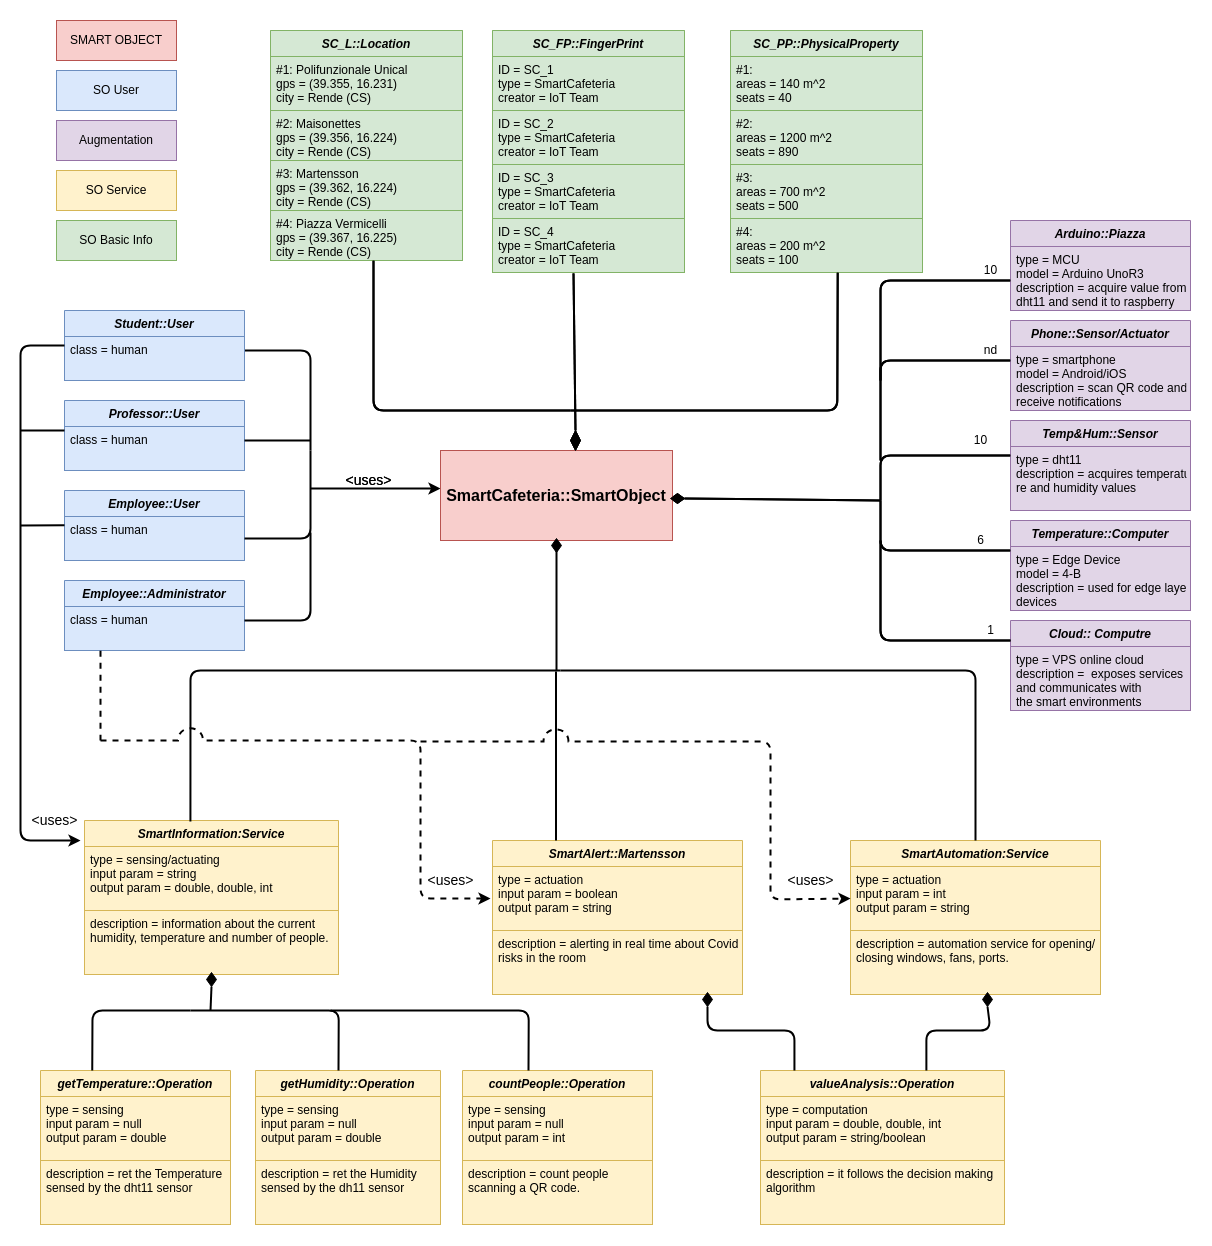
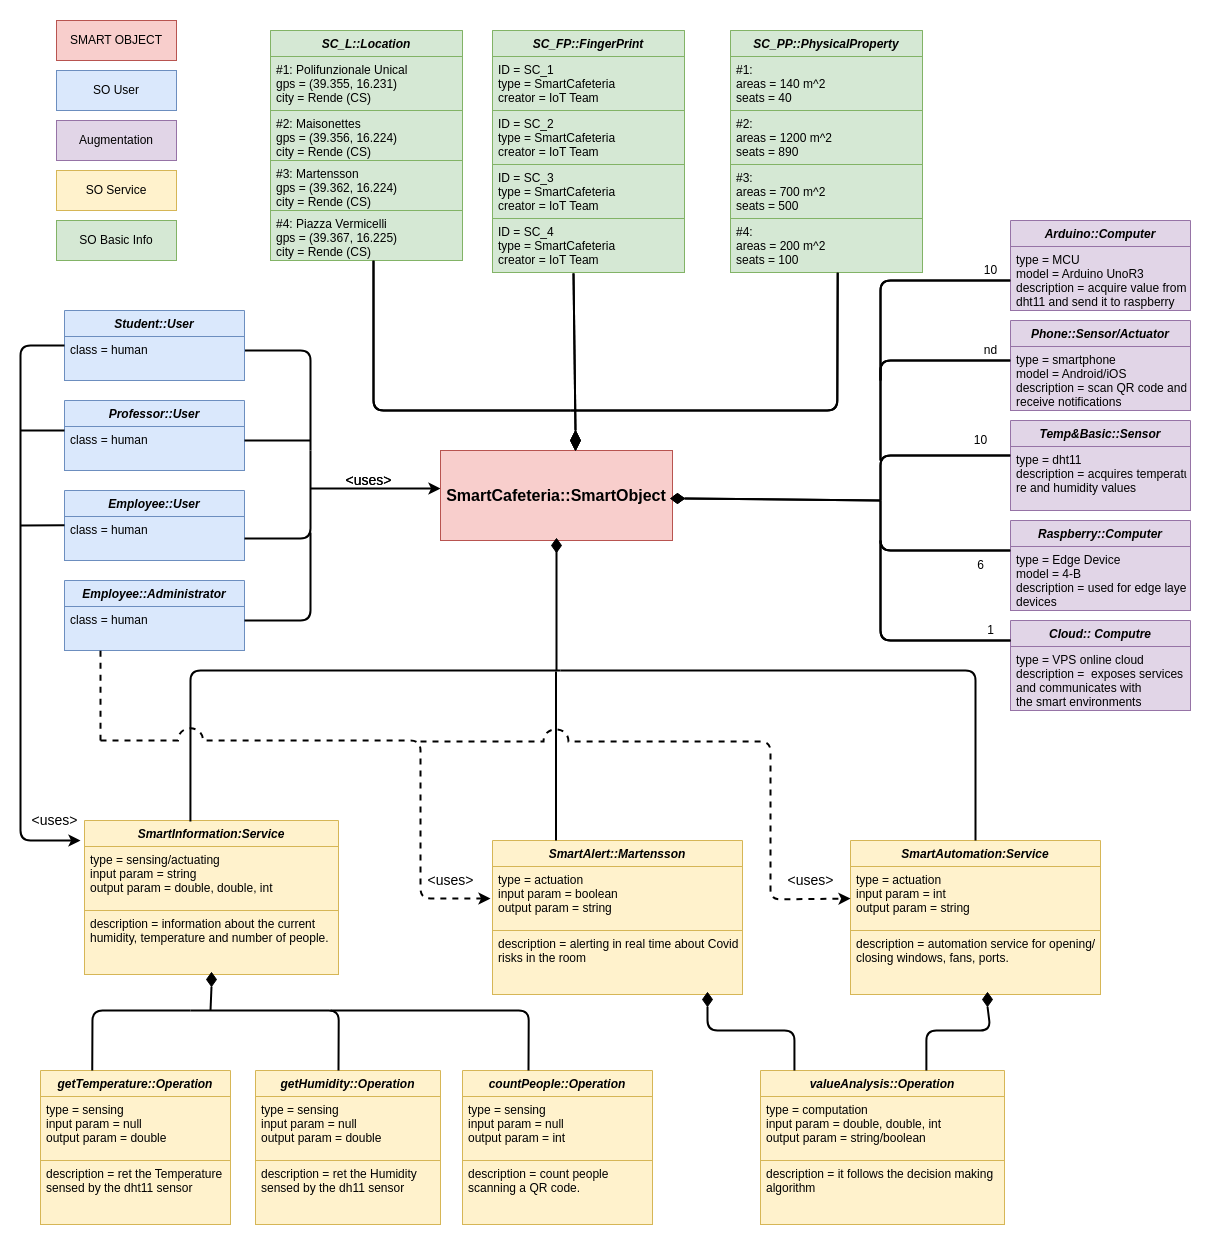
node "Arduino::Piazza": label "Arduino::Piazza" -> "Arduino::Computer"
node "Temp&Hum::Sensor": label "Temp&Hum::Sensor" -> "Temp&Basic::Sensor"
node "Temperature::Computer": label "Temperature::Computer" -> "Raspberry::Computer"
node "6": moved (981, 541) -> (981, 566)
